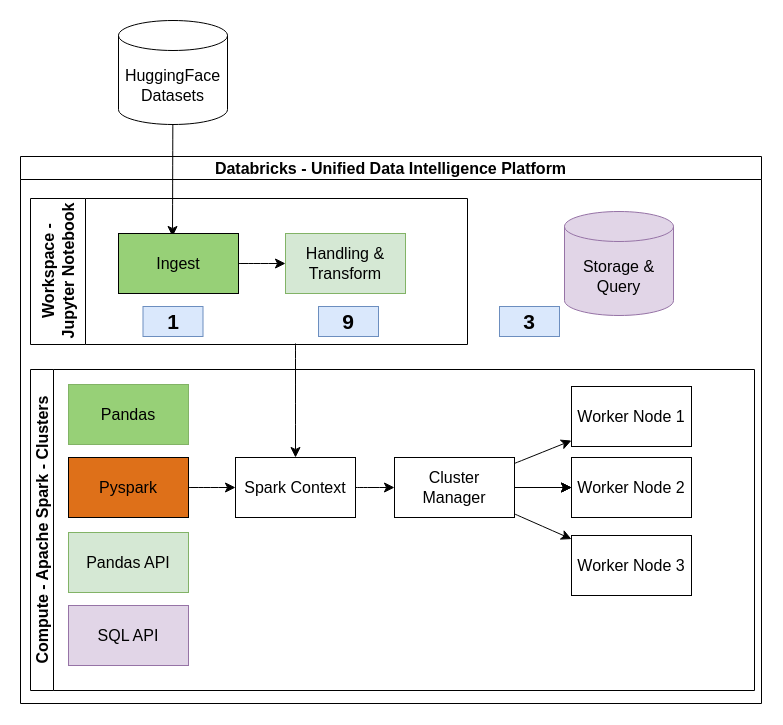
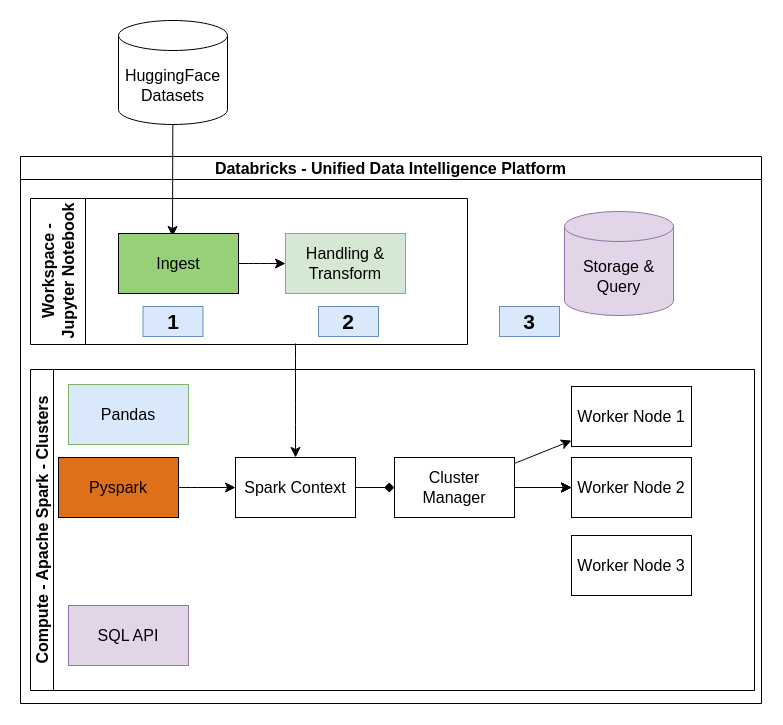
node "9": label "9" -> "2"
node "Pandas": fillcolor #97d077 -> #dae8fc
node "Pyspark": moved (129, 488) -> (119, 488)
edge "Spark Context" -> "Cluster Manager": arrowhead classic -> diamond
edge "Cluster Manager" -> "Worker Node 3": removed
node "Pandas API": removed
